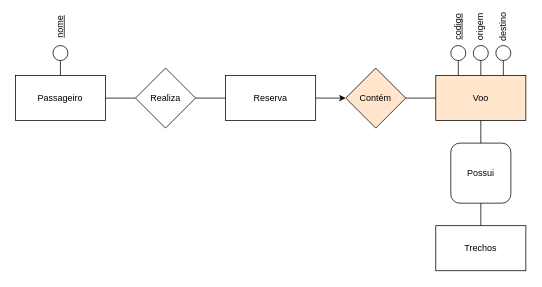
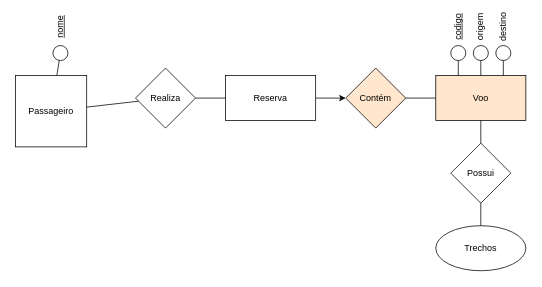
node "Passageiro": size 90x45 -> 71x71
node "Possui": shape rounded rectangle -> diamond
node "Trechos": shape rectangle -> ellipse
